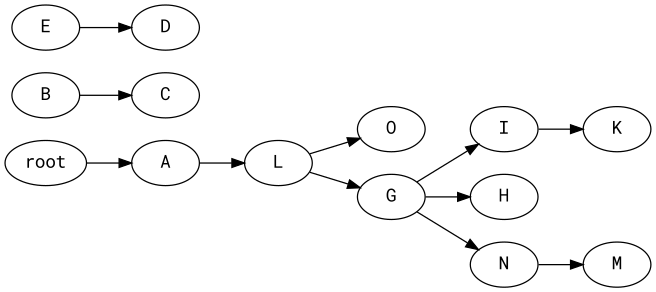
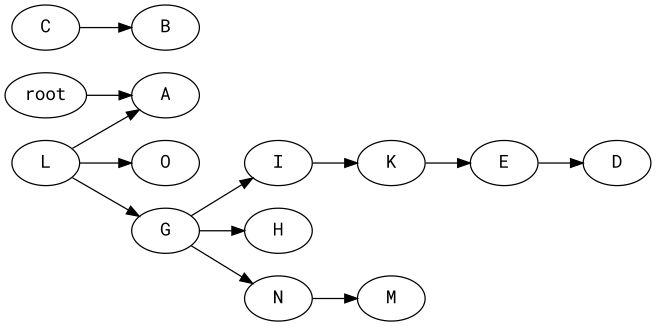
edge "B" -> "C": reversed
edge "A" -> "L": reversed
edge "K" -> "E": added
